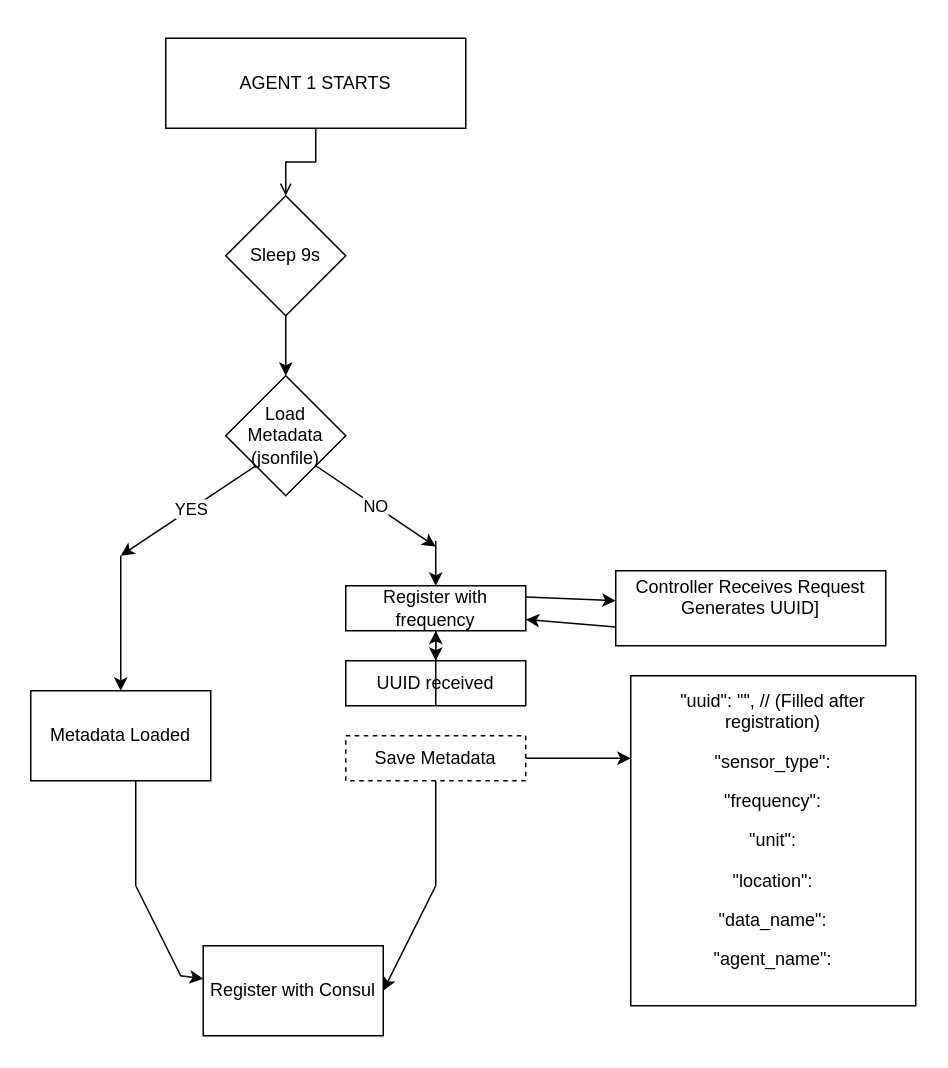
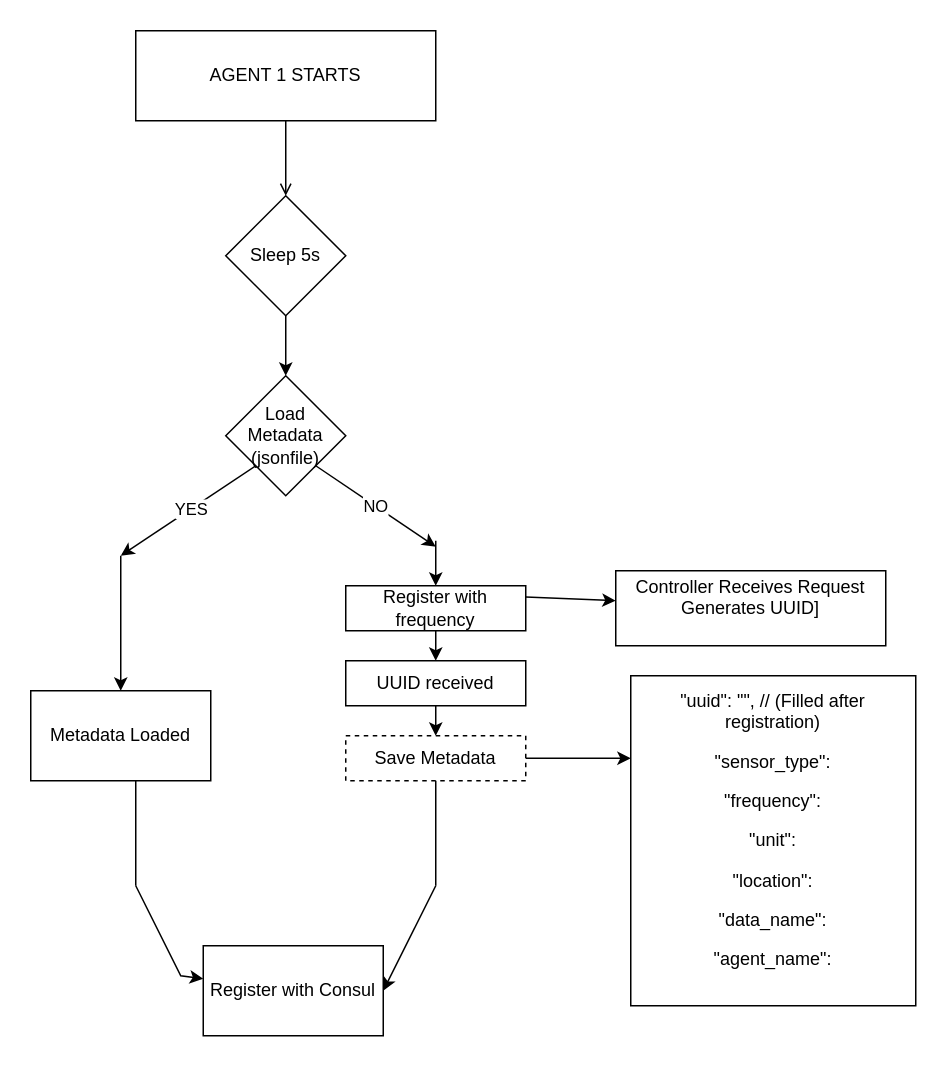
node "AGENT 1 STARTS": moved (316, 83) -> (286, 76)
node "Sleep 9s": label "Sleep 9s" -> "Sleep 5s"
edge "Controller Receives Request Generates UUID]" -> "Register with frequency": removed
edge "UUID received" -> "Register with frequency": now "UUID received" -> "Save Metadata"
